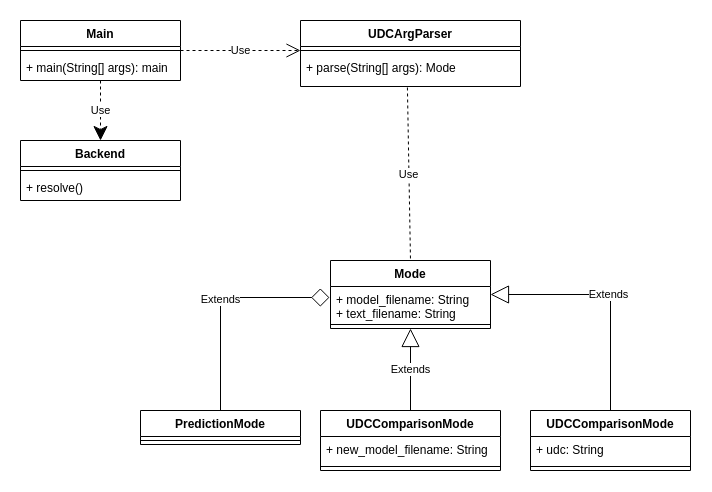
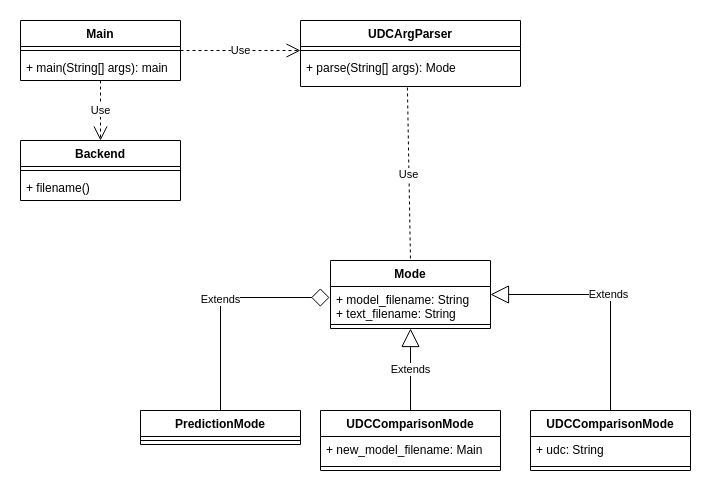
edge "Main" -> "Backend": arrowhead classic -> open
node "+ resolve()": label "+ resolve()" -> "+ filename()"
node "+ new_model_filename: String": label "+ new_model_filename: String" -> "+ new_model_filename: Main"
